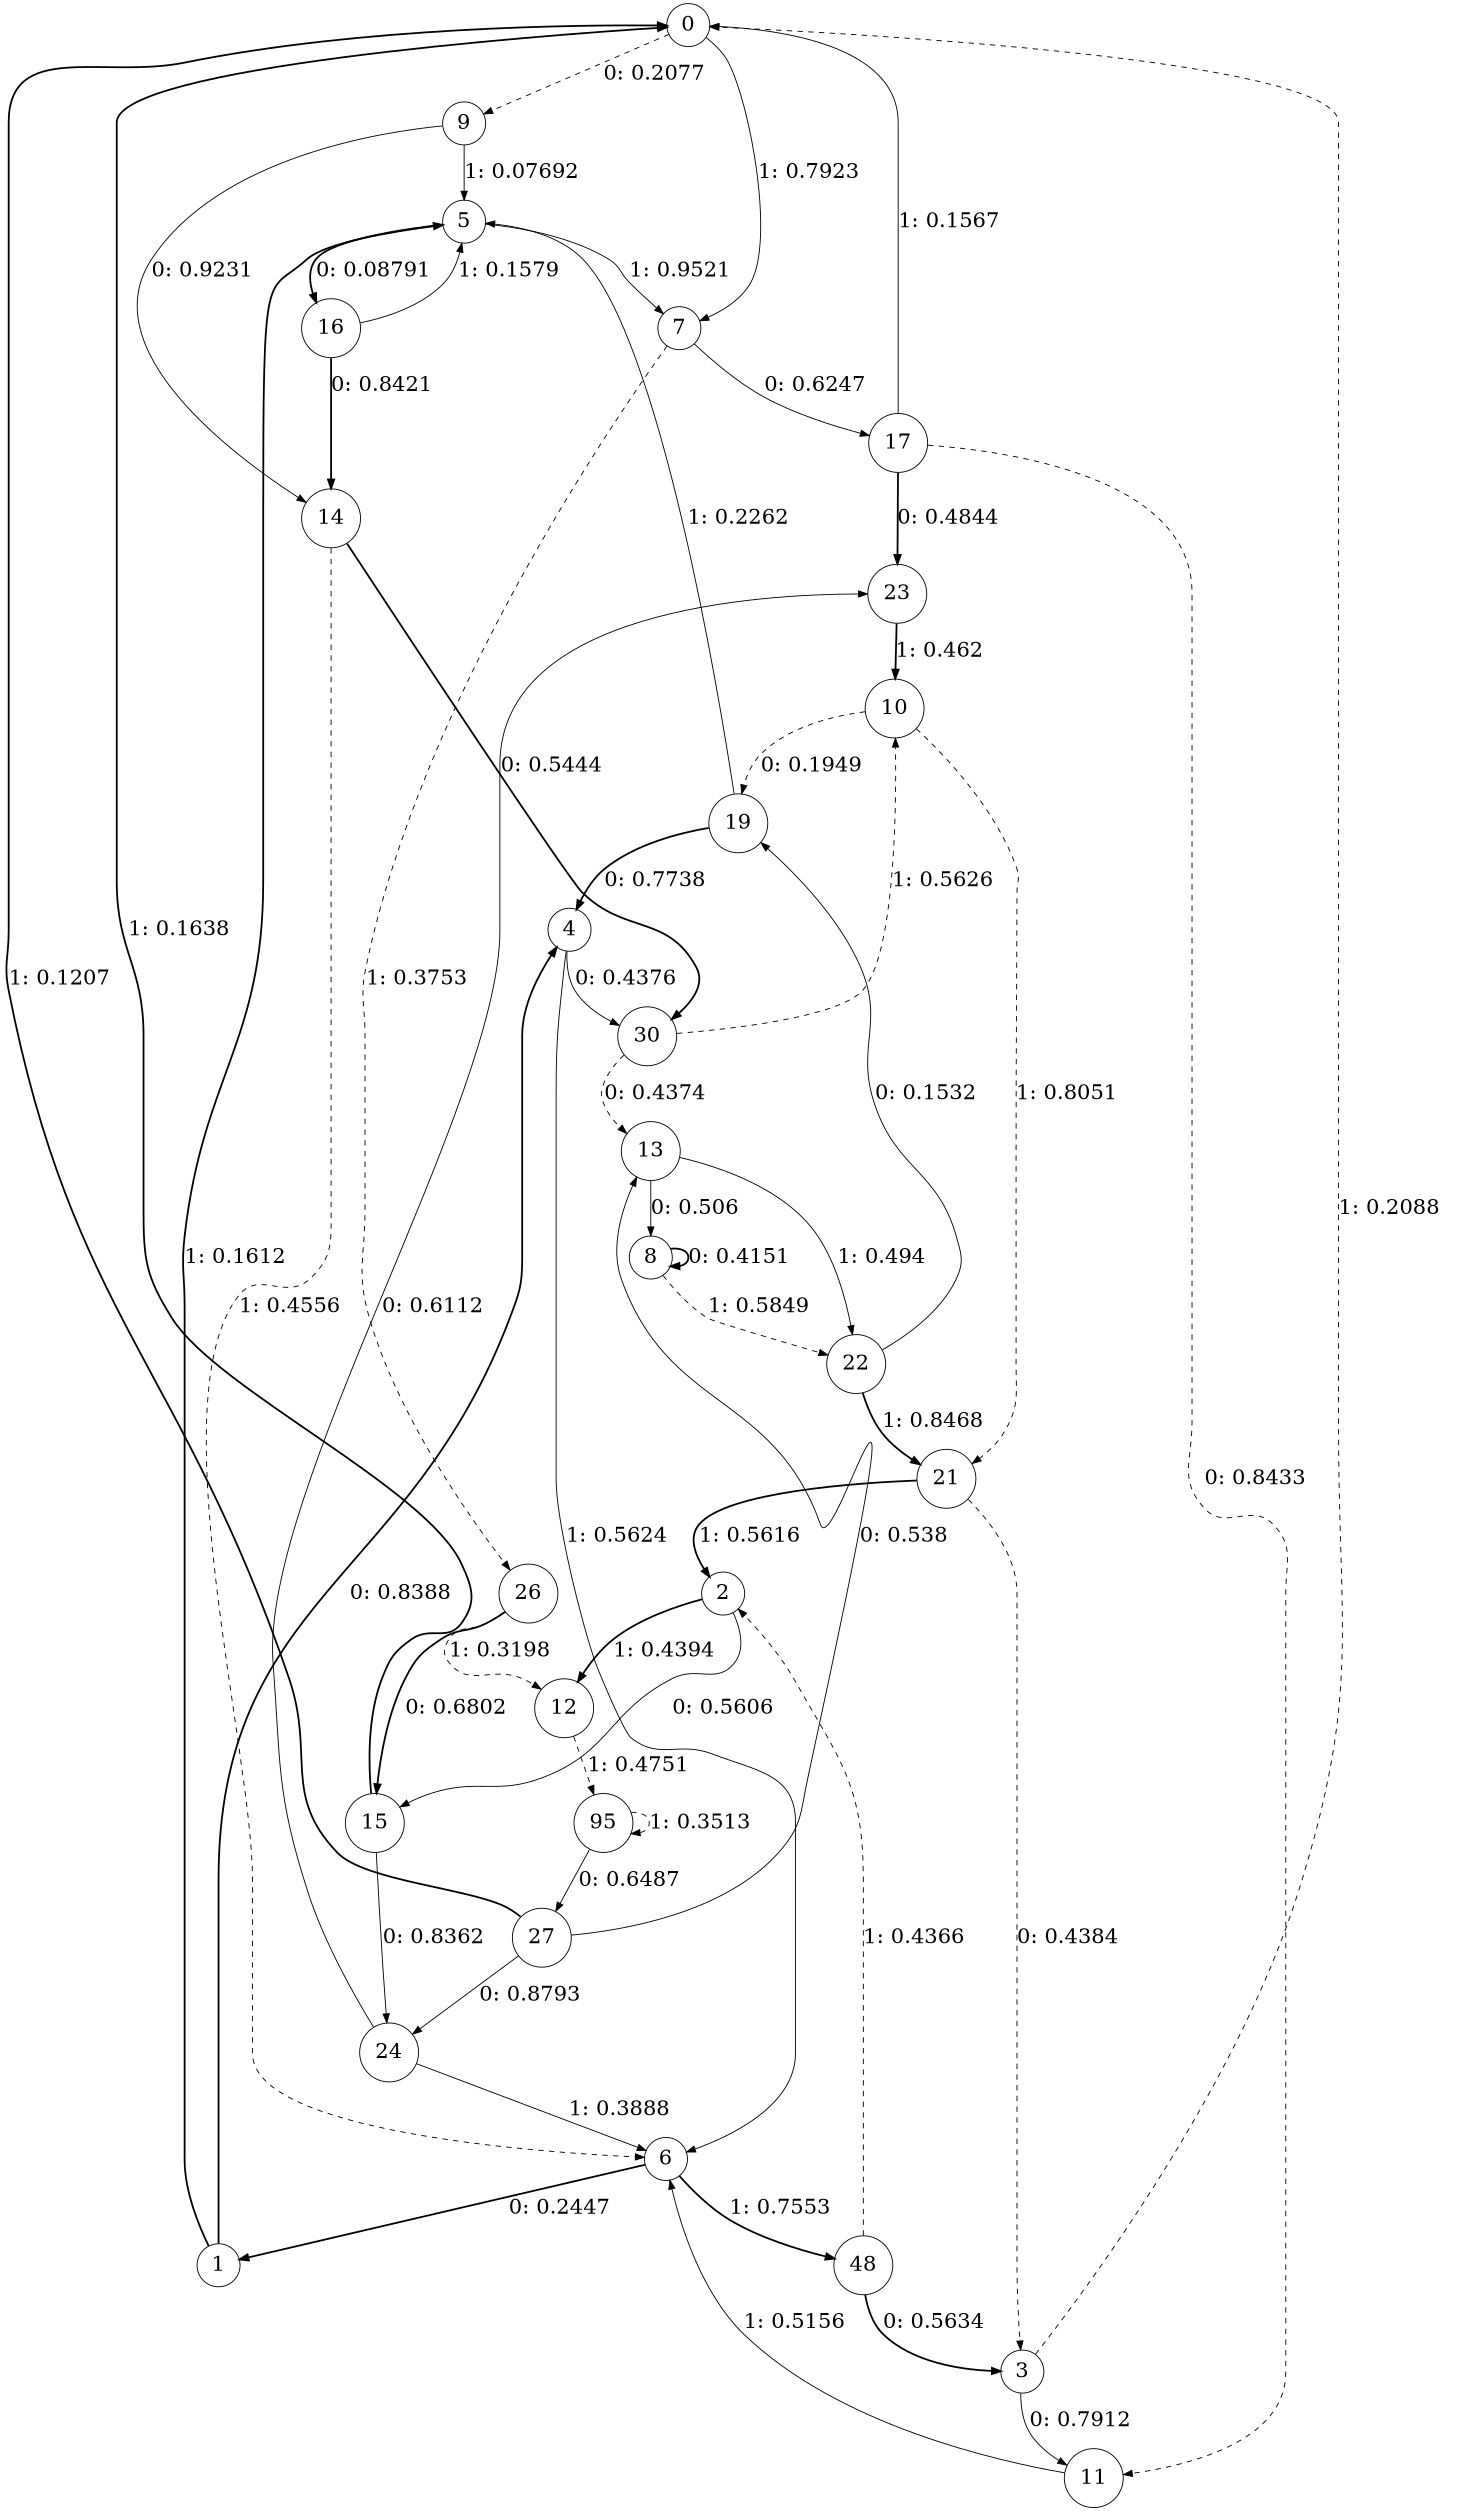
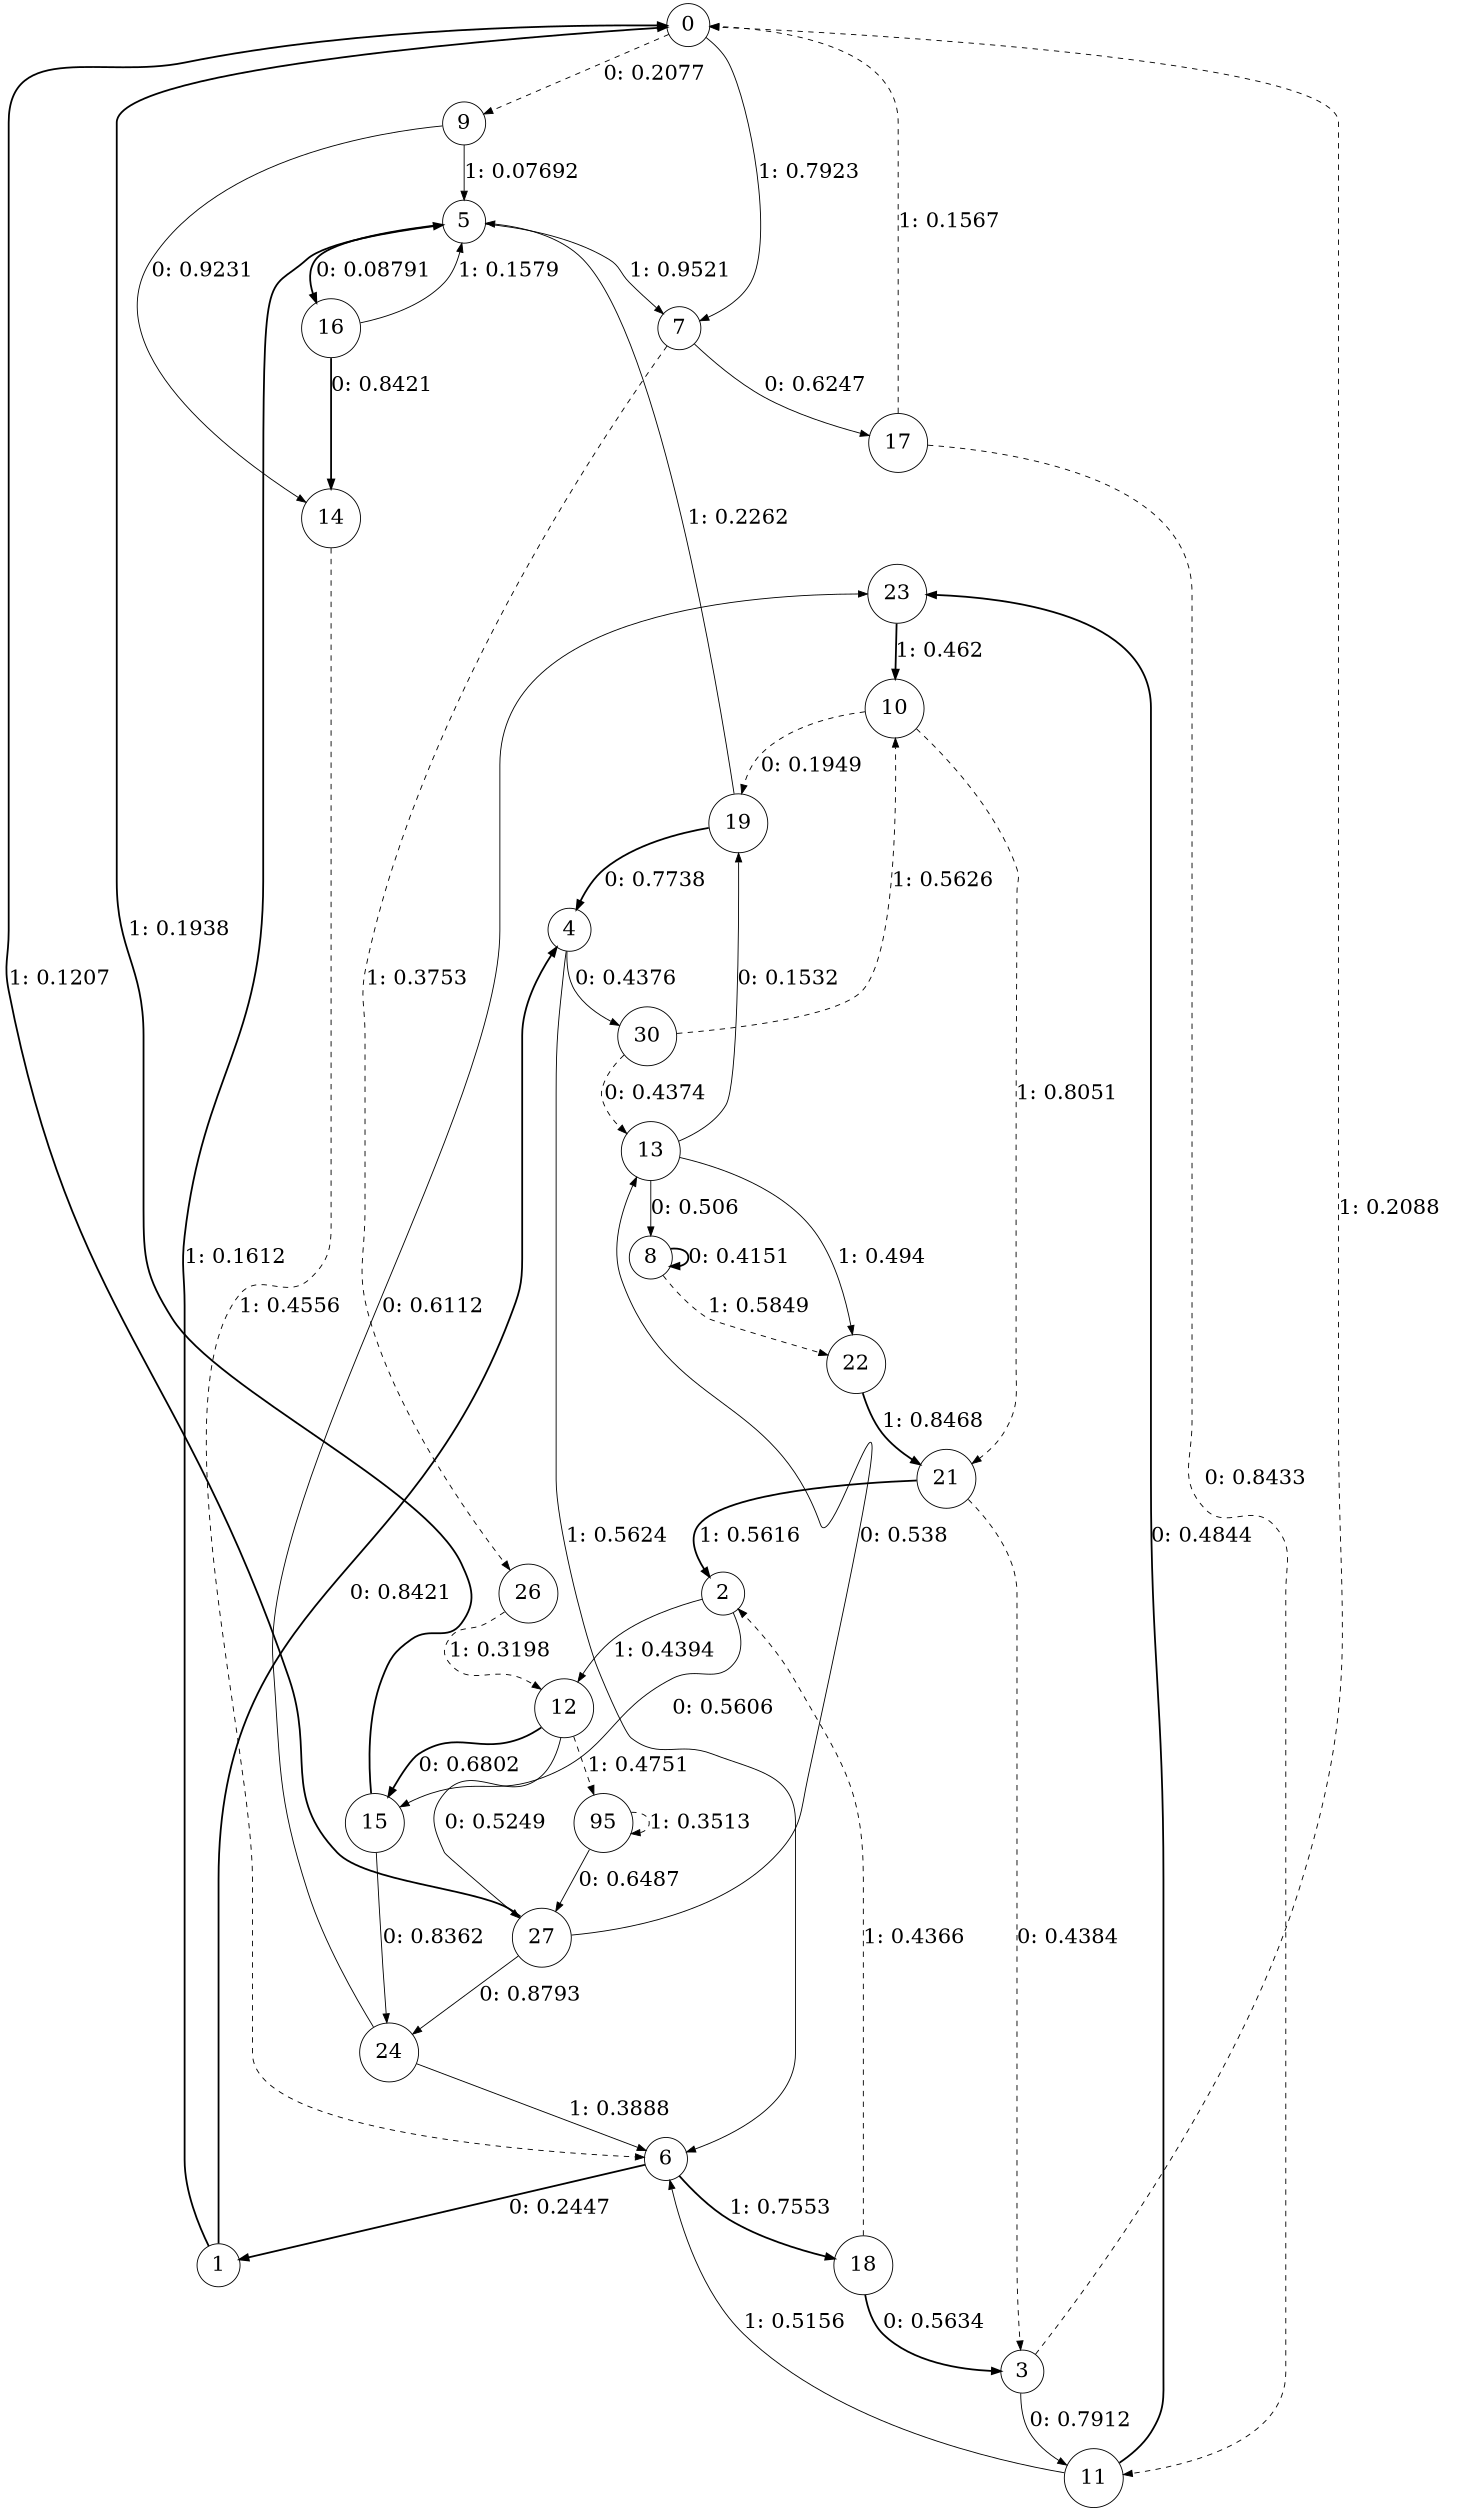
edge "17" -> "0": style solid -> dashed
edge "17" -> "23": now "11" -> "23"
edge "14" -> "30": removed, label "0: 0.5444"
edge "15" -> "0": label "1: 0.1638   " -> "1: 0.1938   "
edge "22" -> "19": now "13" -> "19"
edge "1" -> "4": label "0: 0.8388   " -> "0: 0.8421   "
edge "2" -> "12": style bold -> solid
edge "26" -> "15": now "12" -> "15"
edge "12" -> "27": added, label "0: 0.5249"
node "48": label "48" -> "18"
